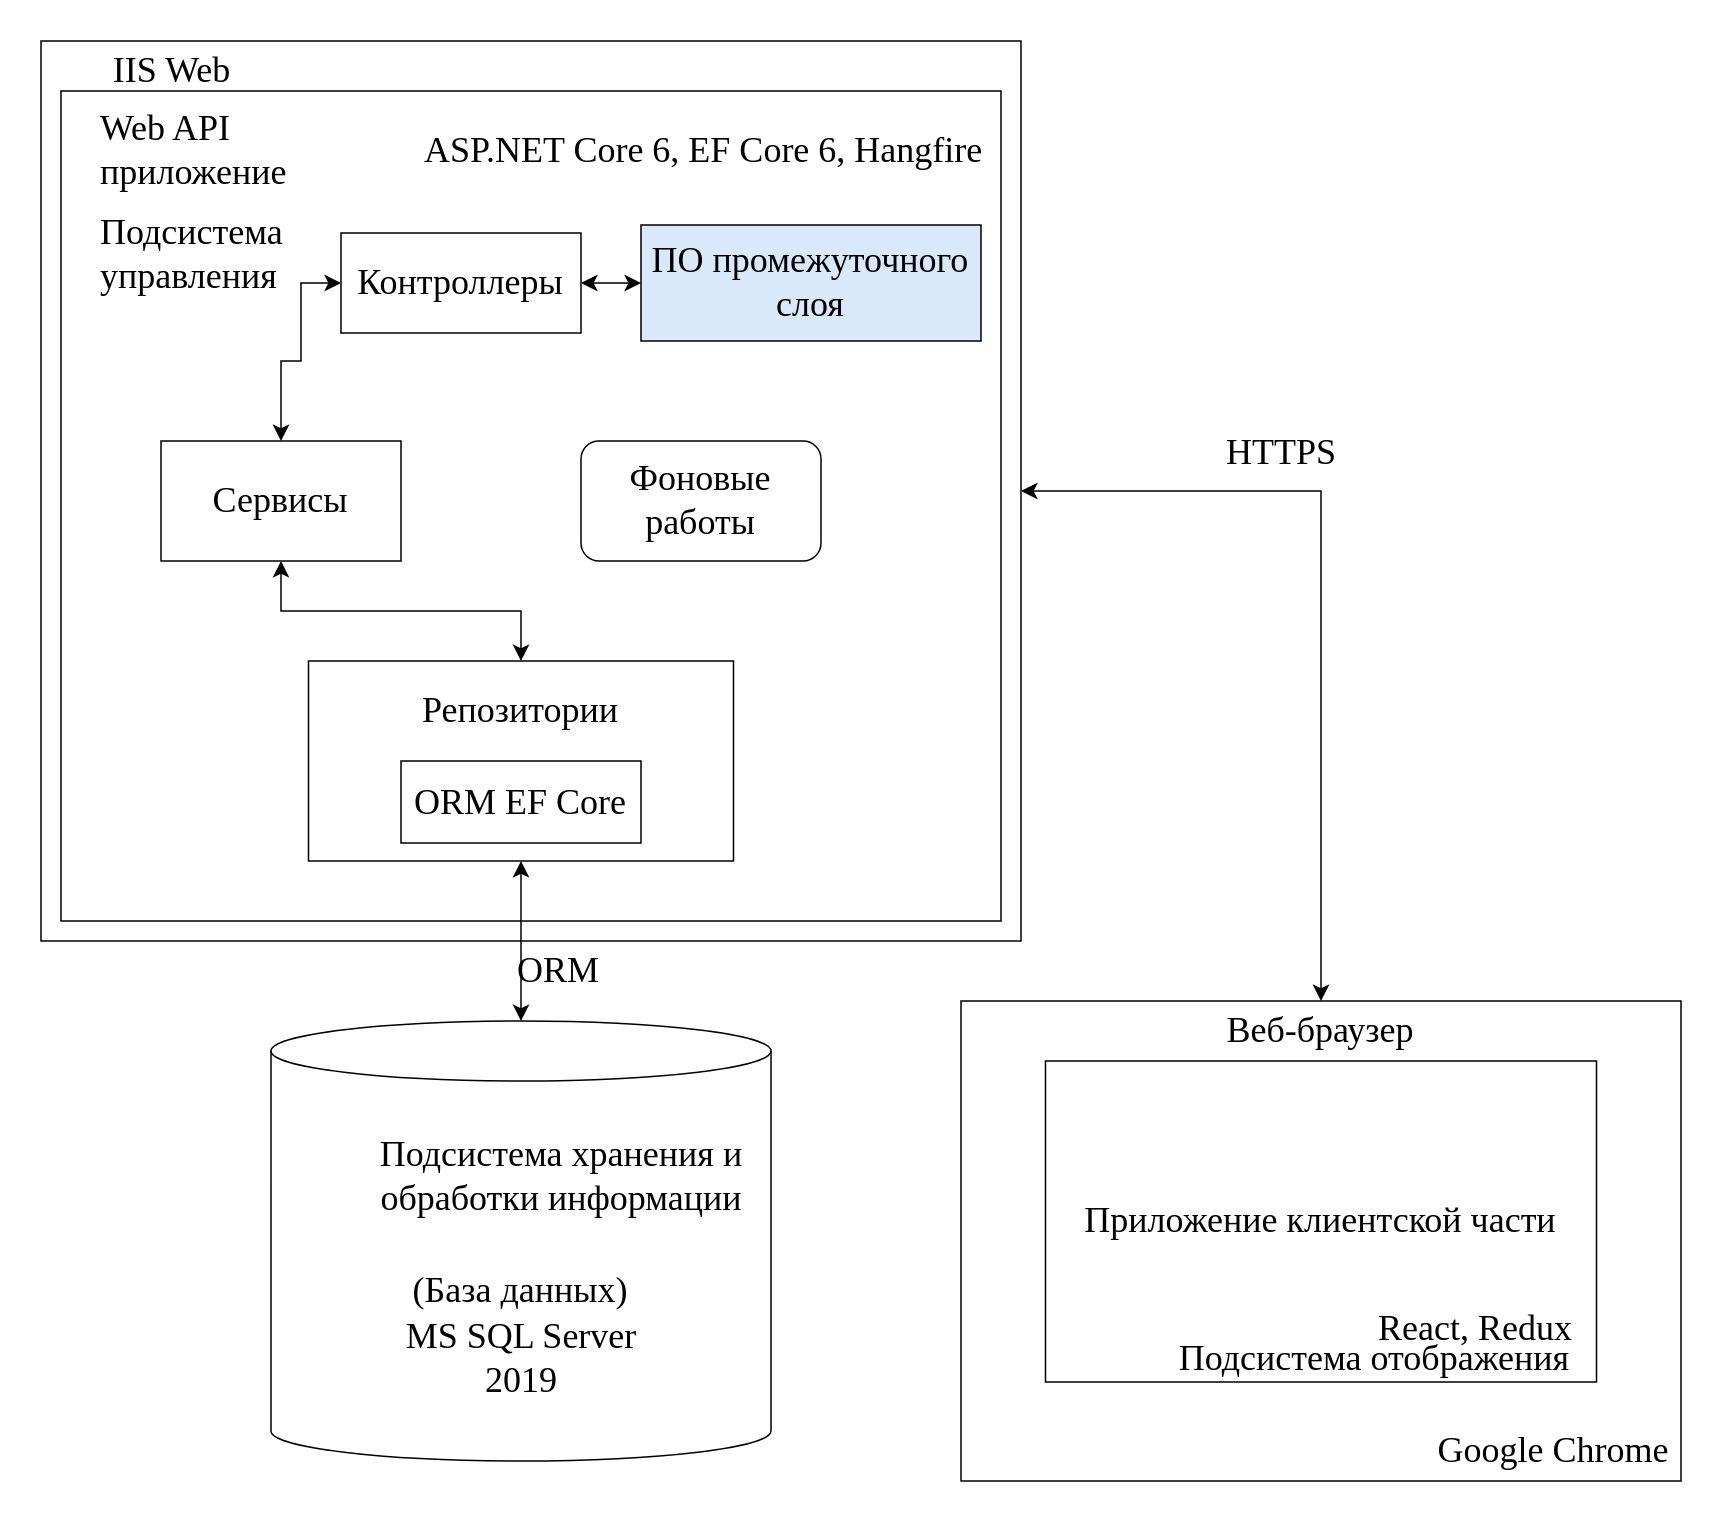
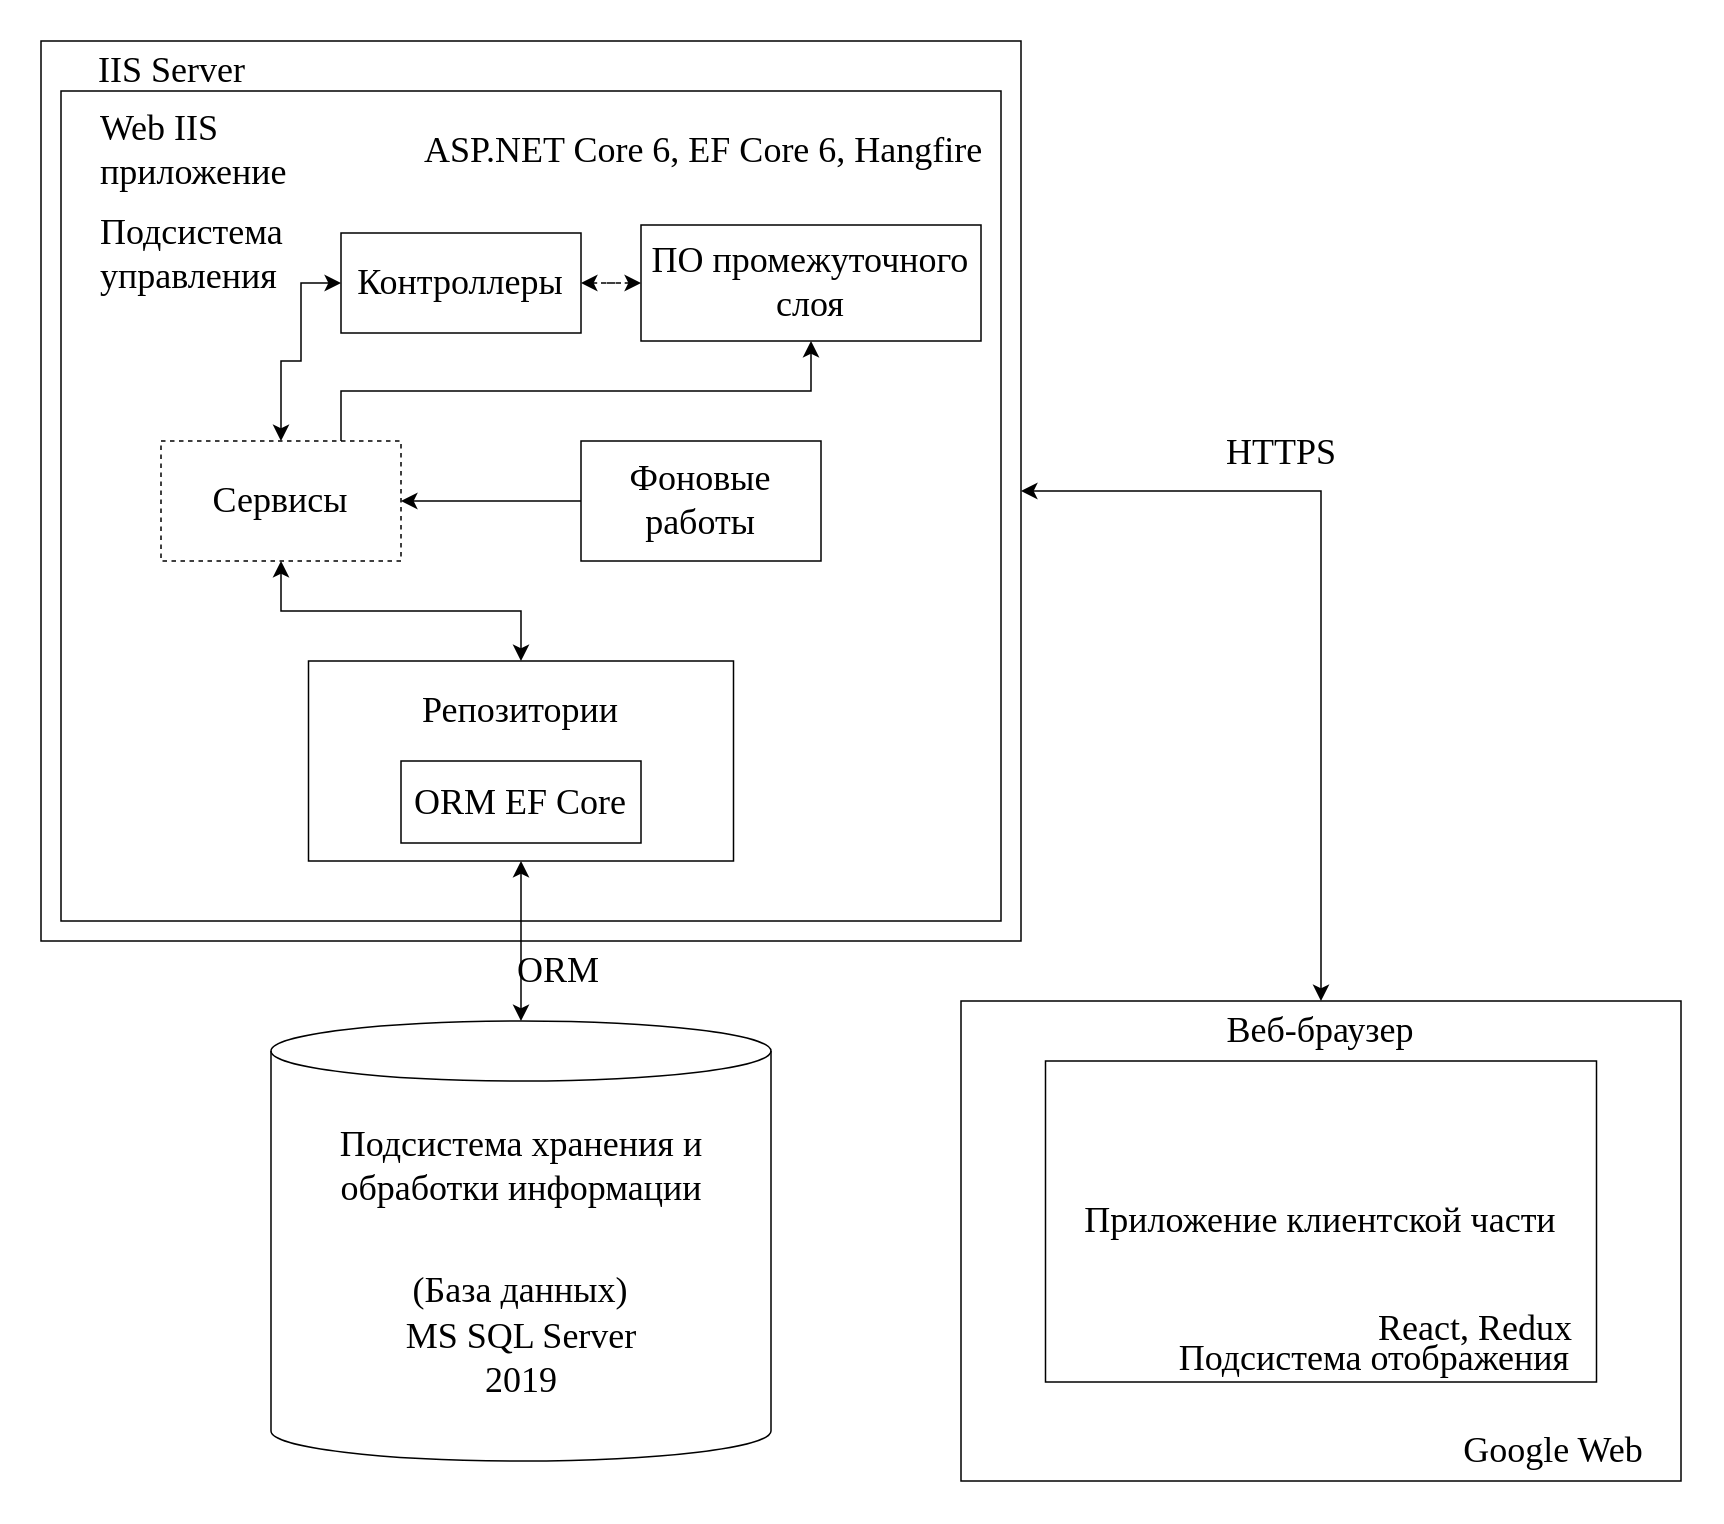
node "IIS Web": label "IIS Web" -> "IIS Server"
node "Web API приложение": label "Web API приложение" -> "Web IIS приложение"
edge "Контроллеры" -- "ПО промежуточного слоя": style solid -> dashed
node "ПО промежуточного слоя": fillcolor #dae8fc -> #ffffff
edge "Сервисы" -> "ПО промежуточного слоя": added
node "Сервисы": style solid -> dashed
edge "Фоновые работы" -> "Сервисы": added
node "Фоновые работы": shape rounded rectangle -> rectangle
node "Подсистема хранения и обработки информации": moved (561, 1176) -> (521, 1166)
node "Google Chrome": label "Google Chrome" -> "Google Web"
